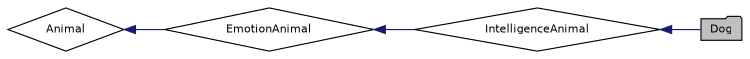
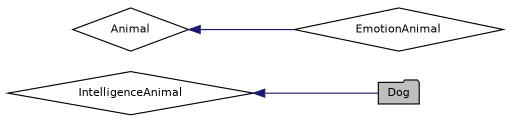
edge "IntelligenceAnimal" -> "EmotionAnimal": removed
